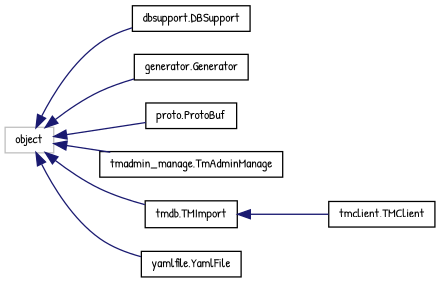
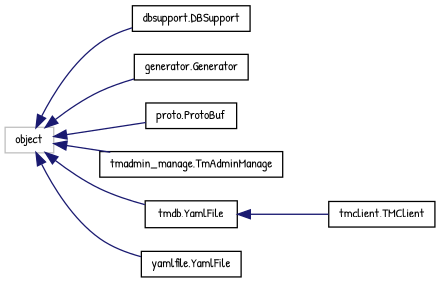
node "tmdb.TMImport": label "tmdb.TMImport" -> "tmdb.YamlFile"
